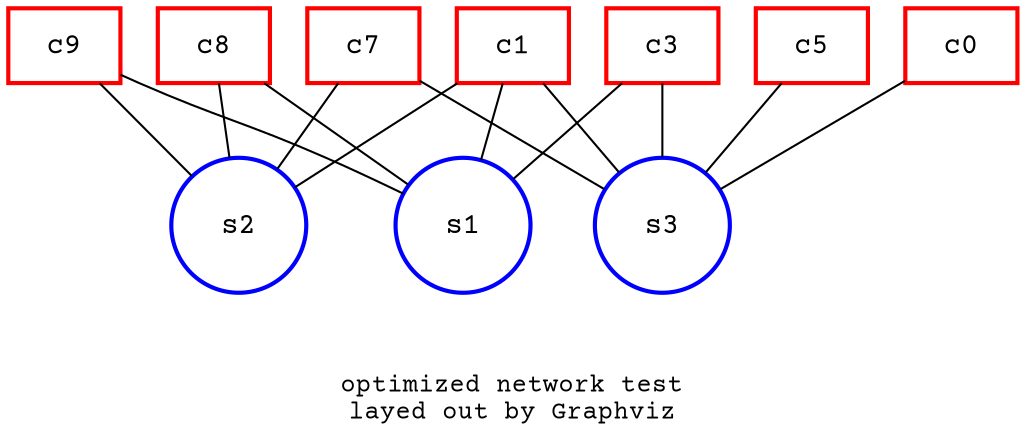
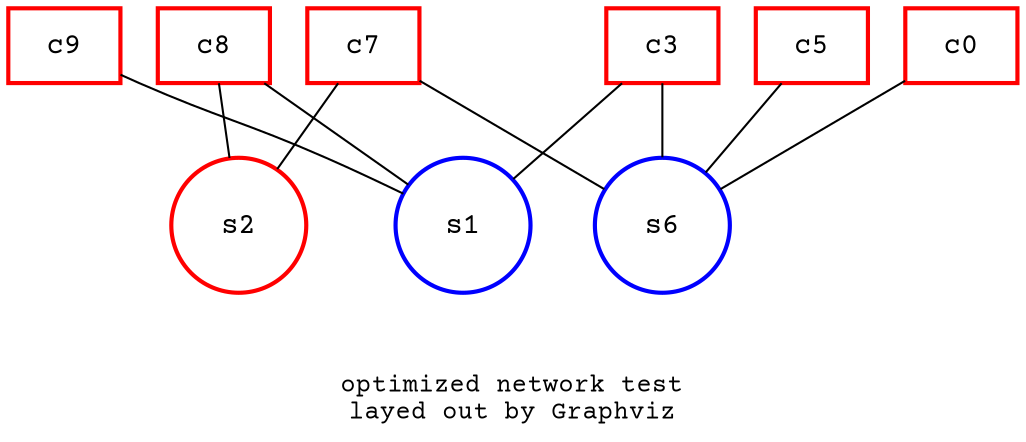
node "c1": removed
edge "c9" -- "s2": removed
node "s2": color blue -> red
node "s3": label "s3" -> "s6"
